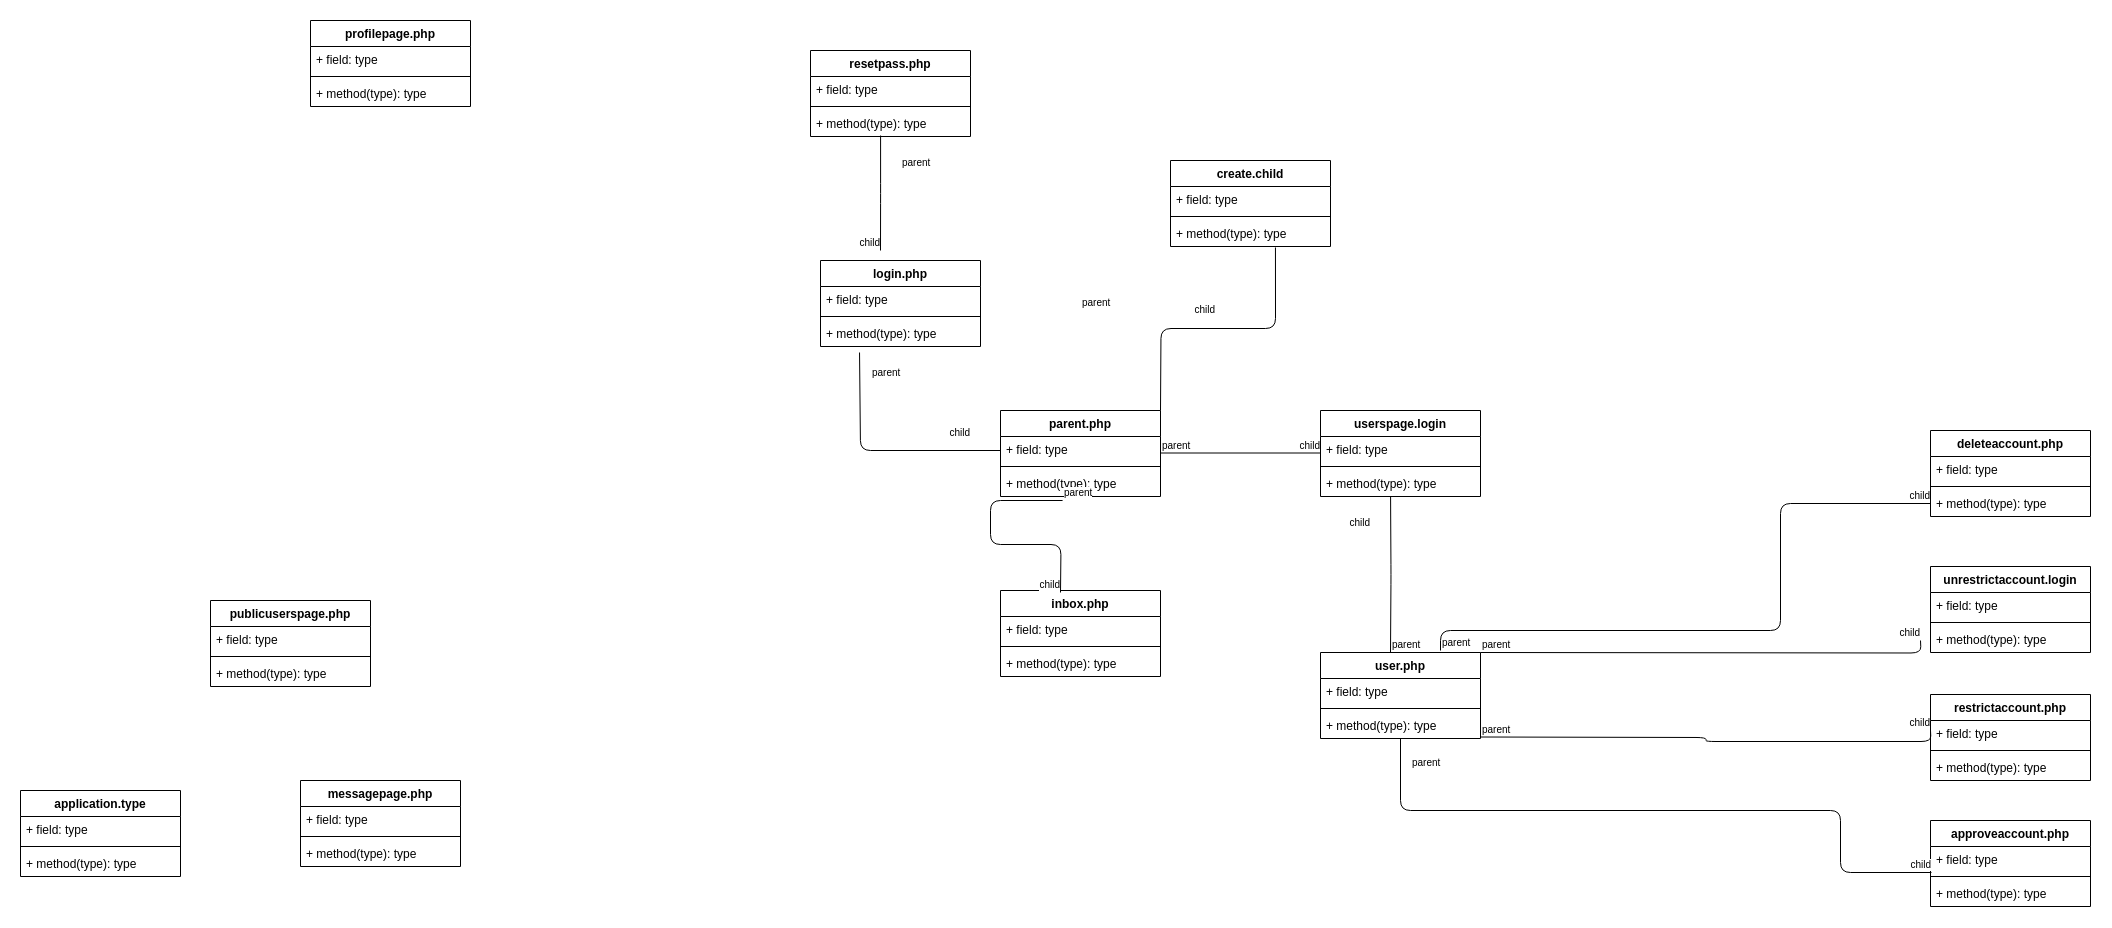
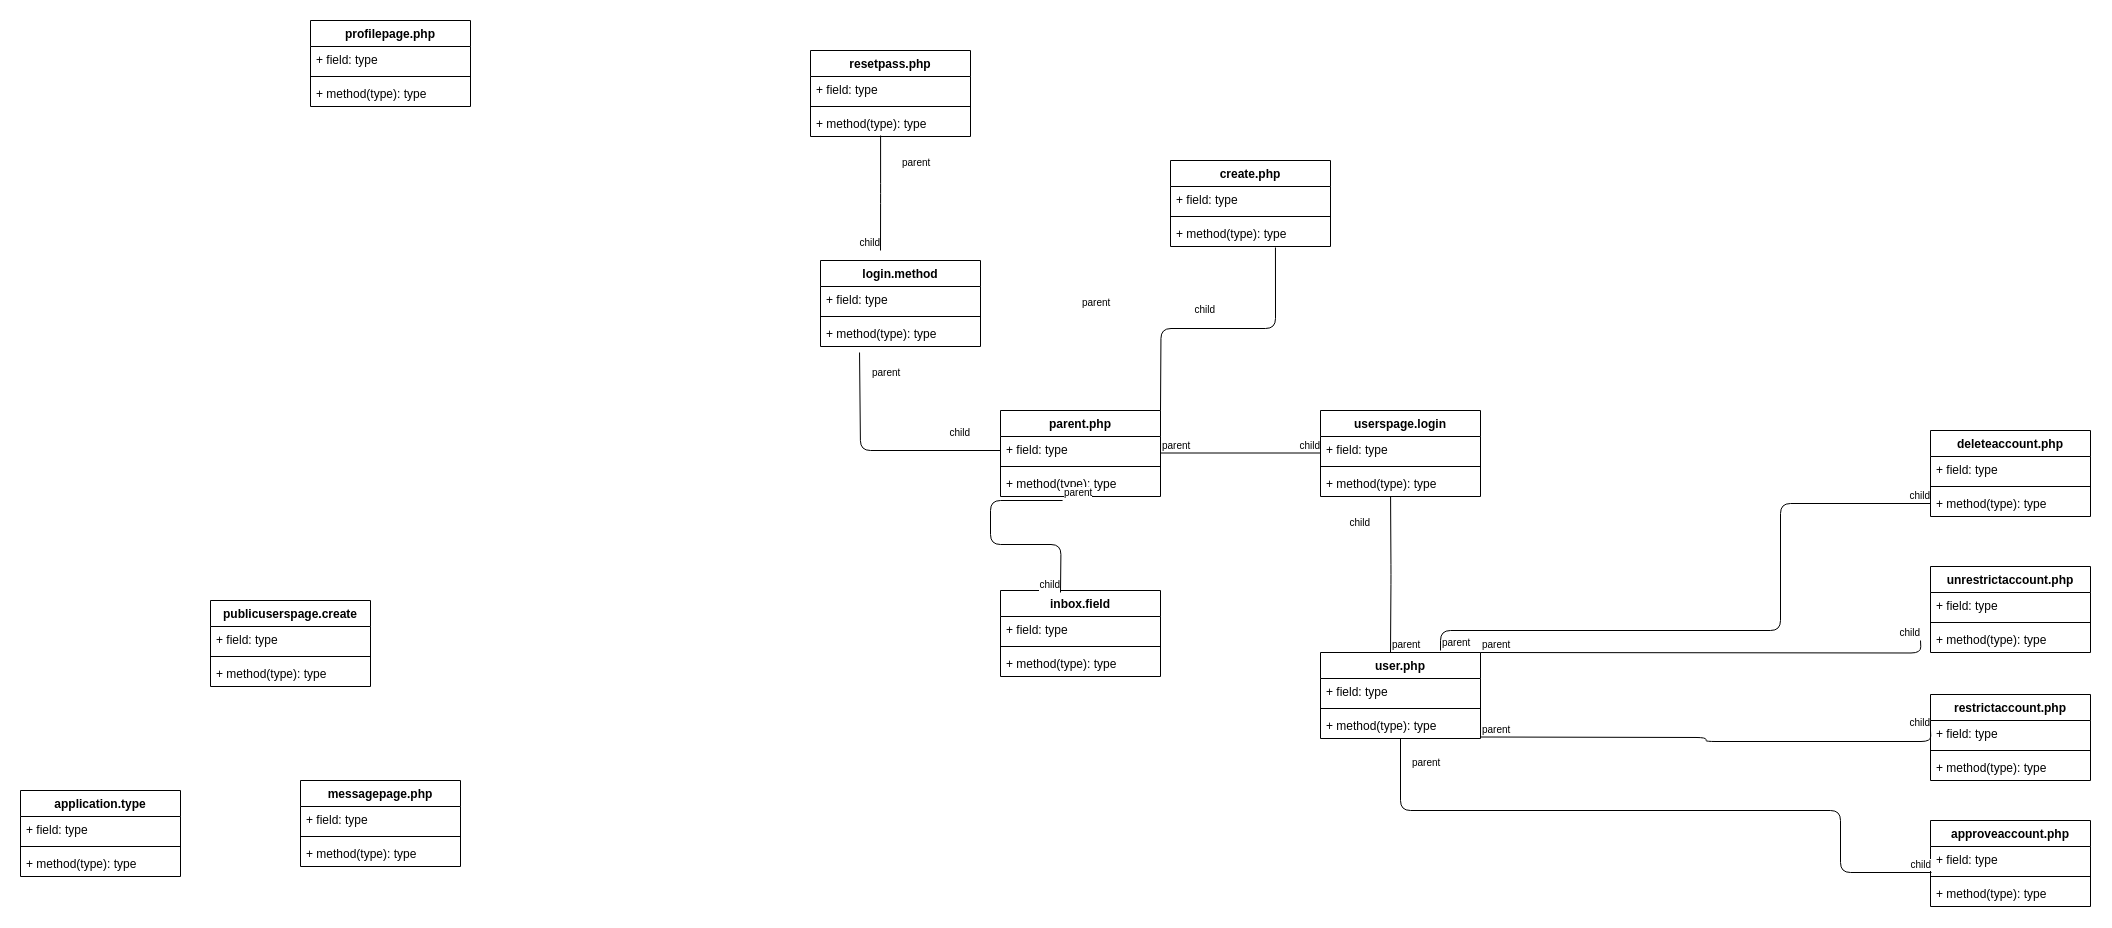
node "create.child": label "create.child" -> "create.php"
node "login.php": label "login.php" -> "login.method"
node "unrestrictaccount.login": label "unrestrictaccount.login" -> "unrestrictaccount.php"
node "inbox.php": label "inbox.php" -> "inbox.field"
node "publicuserspage.php": label "publicuserspage.php" -> "publicuserspage.create"
